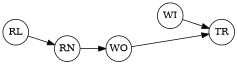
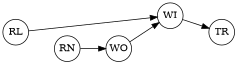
edge "RL" -> "RN": now "RL" -> "WI"
edge "WO" -> "TR": now "WO" -> "WI"
